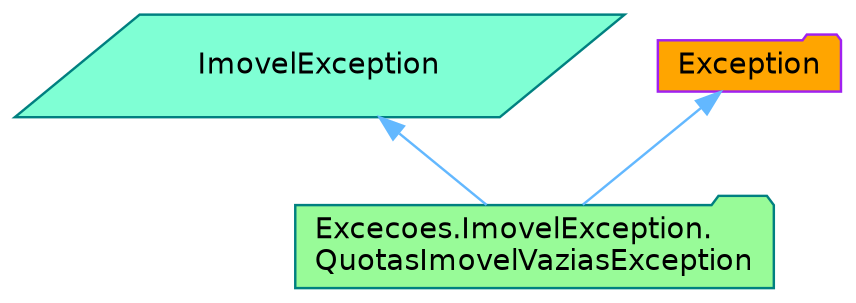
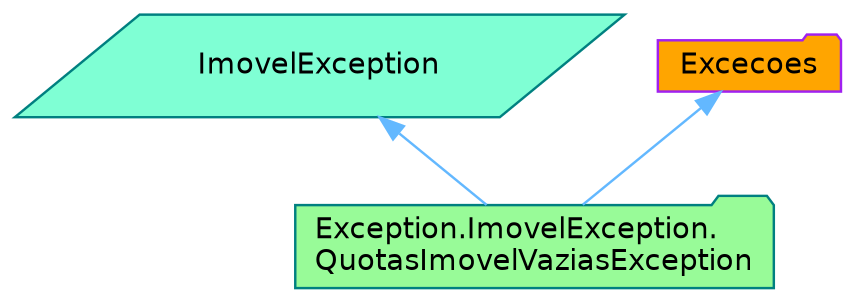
node "Exception": label "Exception" -> "Excecoes"
node "Excecoes.ImovelException. QuotasImovelVaziasException": label "Excecoes.ImovelException. QuotasImovelVaziasException" -> "Exception.ImovelException. QuotasImovelVaziasException"
